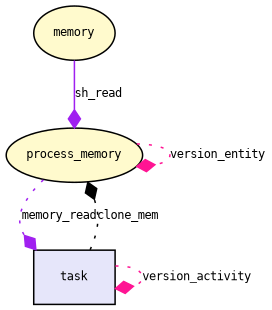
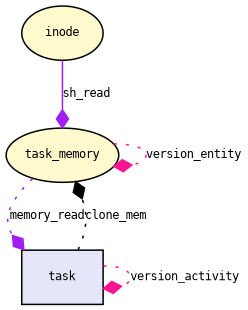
node "memory": label "memory" -> "inode"
node "process_memory": label "process_memory" -> "task_memory"
